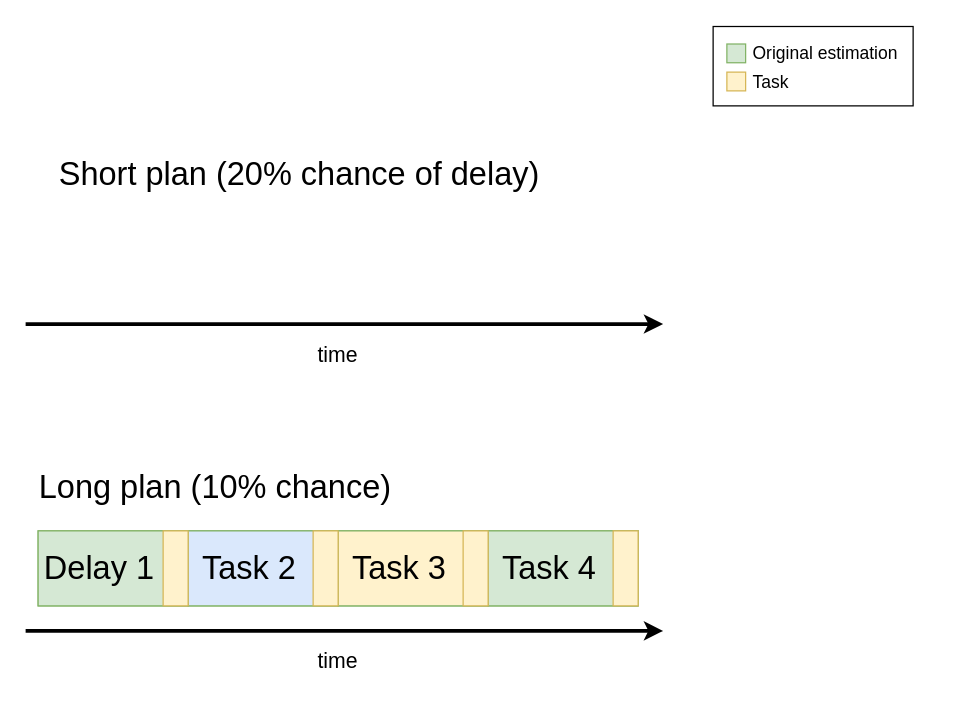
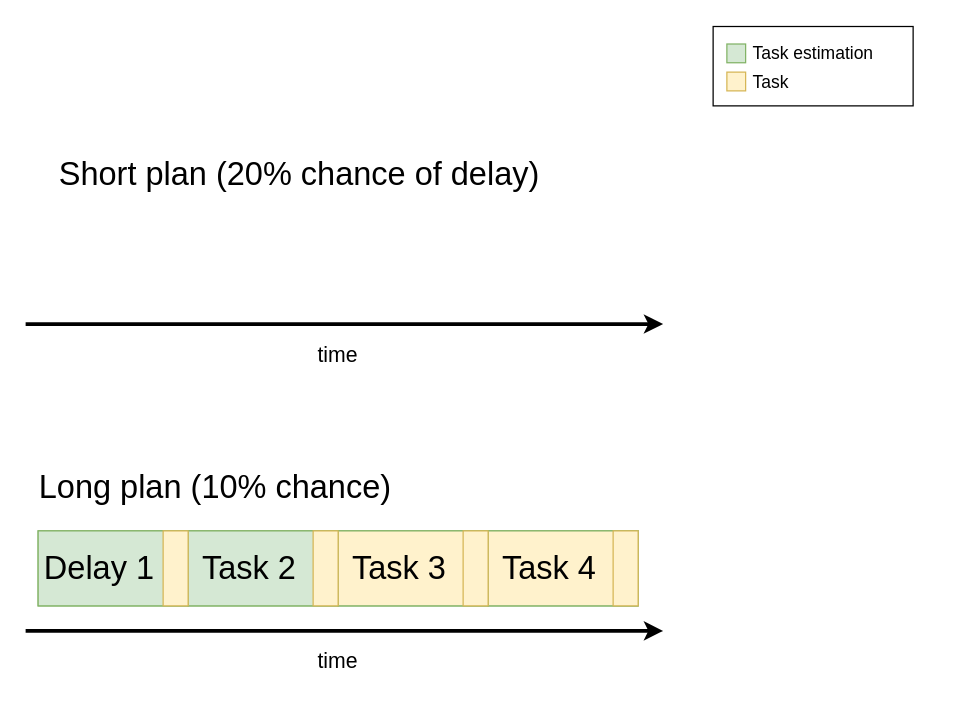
node "Original estimation": label "Original estimation" -> "Task estimation"
node "Task 2": fillcolor #dae8fc -> #d5e8d4
node "Task 4": fillcolor #d5e8d4 -> #fff2cc
